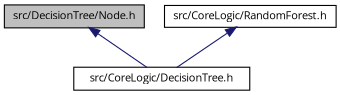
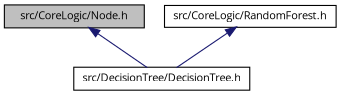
node "src/DecisionTree/Node.h": label "src/DecisionTree/Node.h" -> "src/CoreLogic/Node.h"
node "src/CoreLogic/DecisionTree.h": label "src/CoreLogic/DecisionTree.h" -> "src/DecisionTree/DecisionTree.h"
